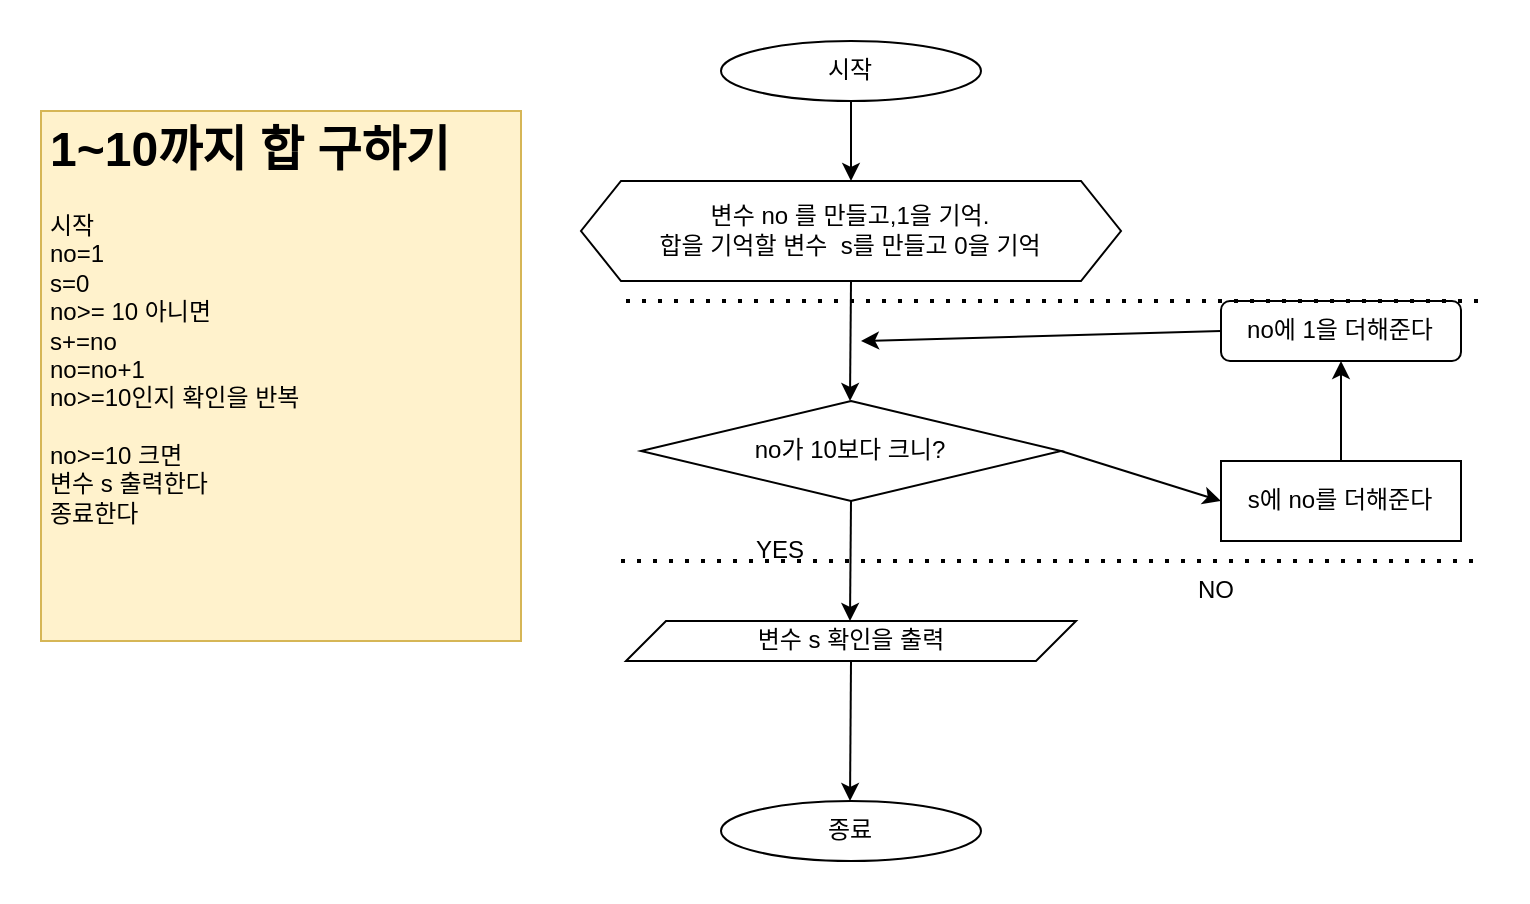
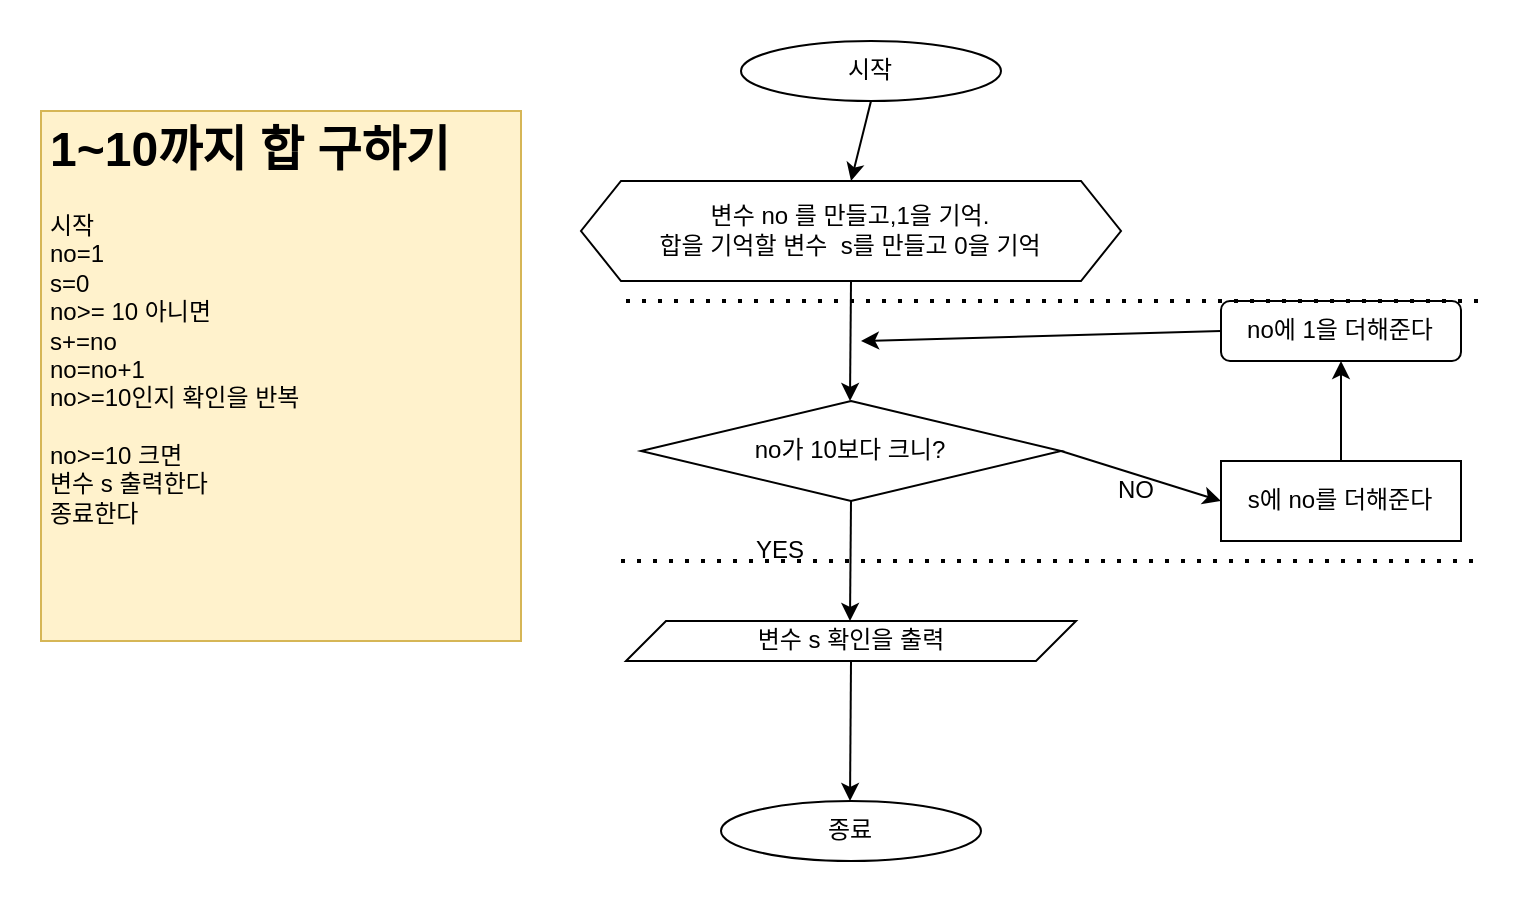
node "시작": moved (851, 71) -> (871, 71)
node "NO": moved (1216, 591) -> (1136, 491)
